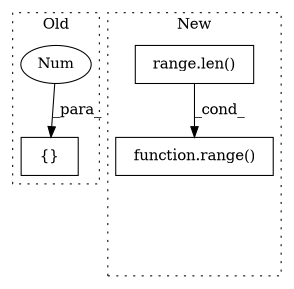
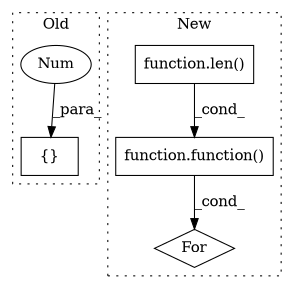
node "range.len()": label "range.len()" -> "function.len()"
node "function.range()": label "function.range()" -> "function.function()"
node "For": added
